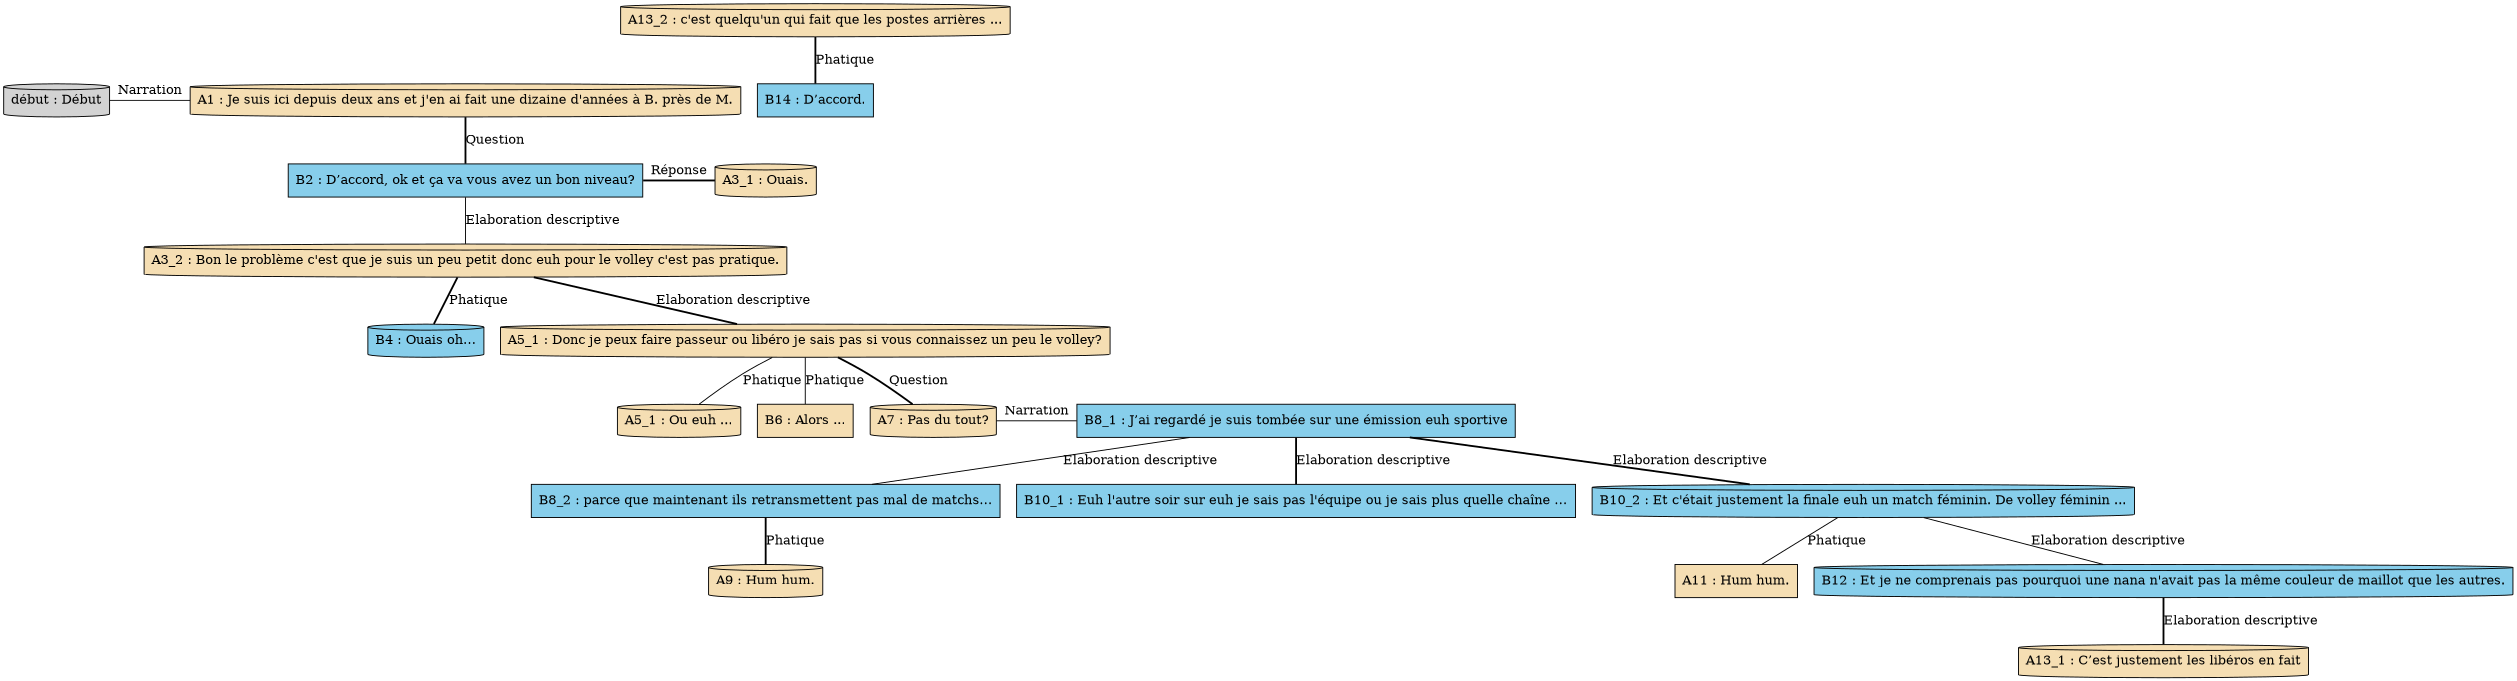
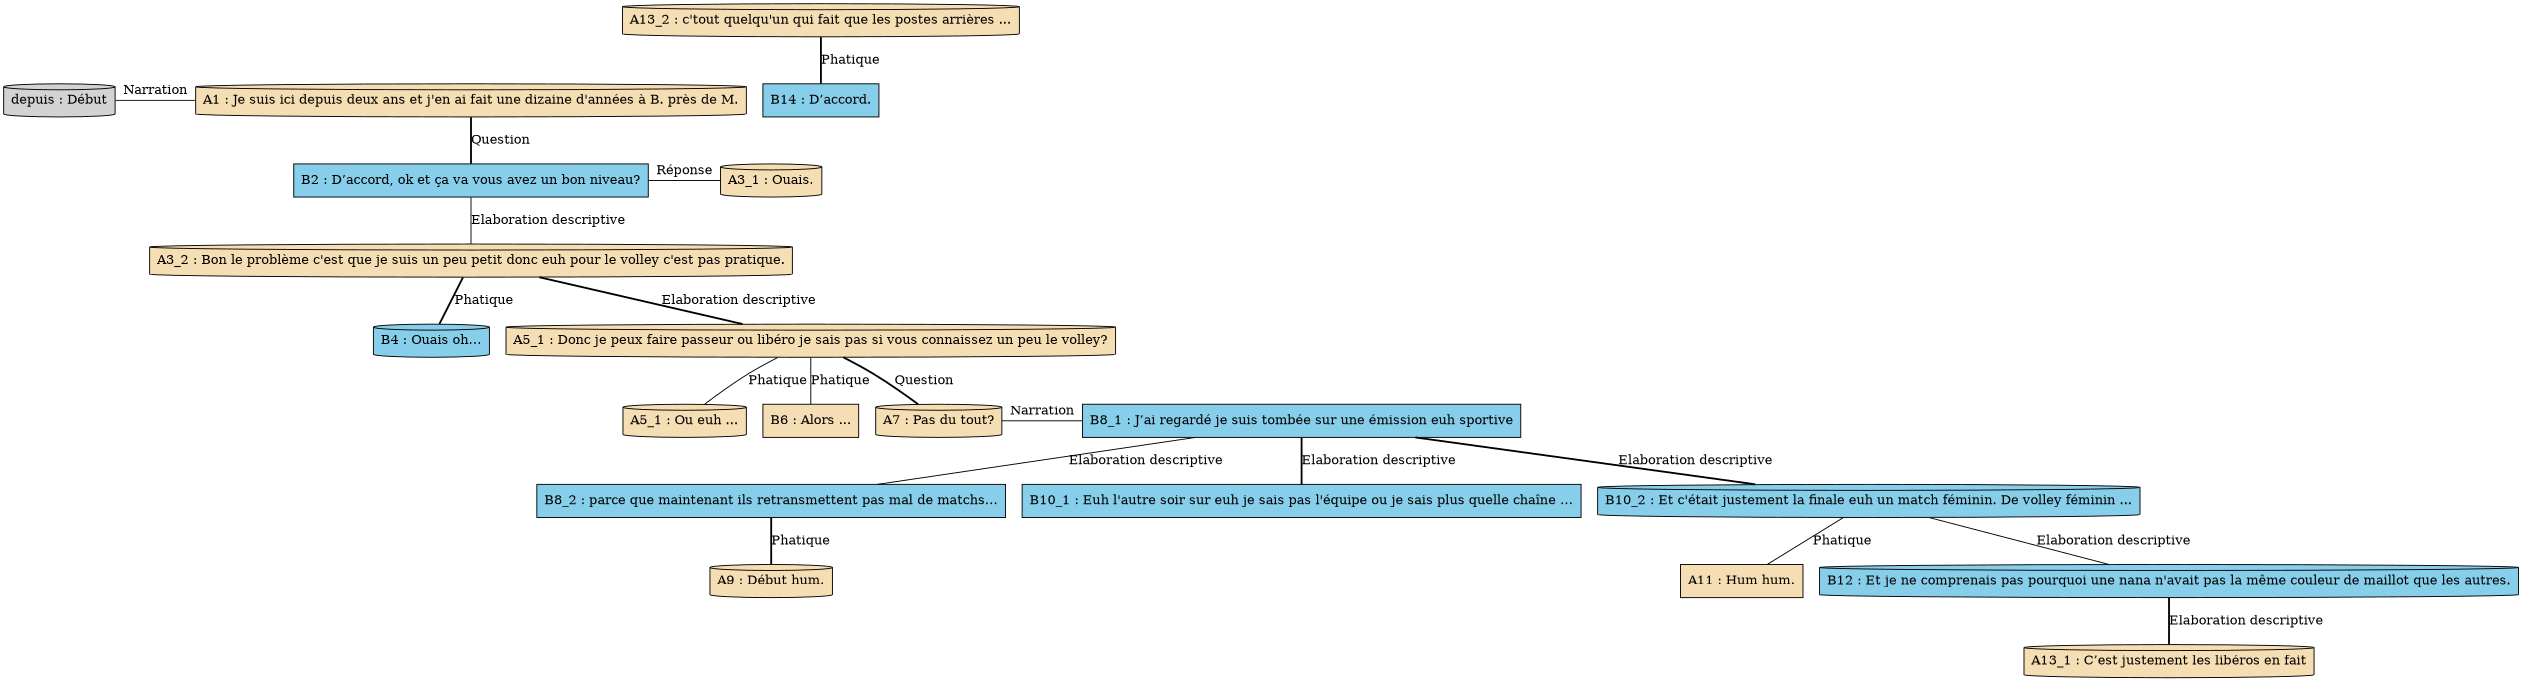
node "A13_2 : c'est quelqu'un qui fait que les postes arrières ...": label "A13_2 : c'est quelqu'un qui fait que les postes arrières ..." -> "A13_2 : c'tout quelqu'un qui fait que les postes arrières ..."
node "début : Début": label "début : Début" -> "depuis : Début"
edge "B2 : D’accord, ok et ça va vous avez un bon niveau?" -- "A3_1 : Ouais.": style bold -> solid
node "A9 : Hum hum.": label "A9 : Hum hum." -> "A9 : Début hum."
